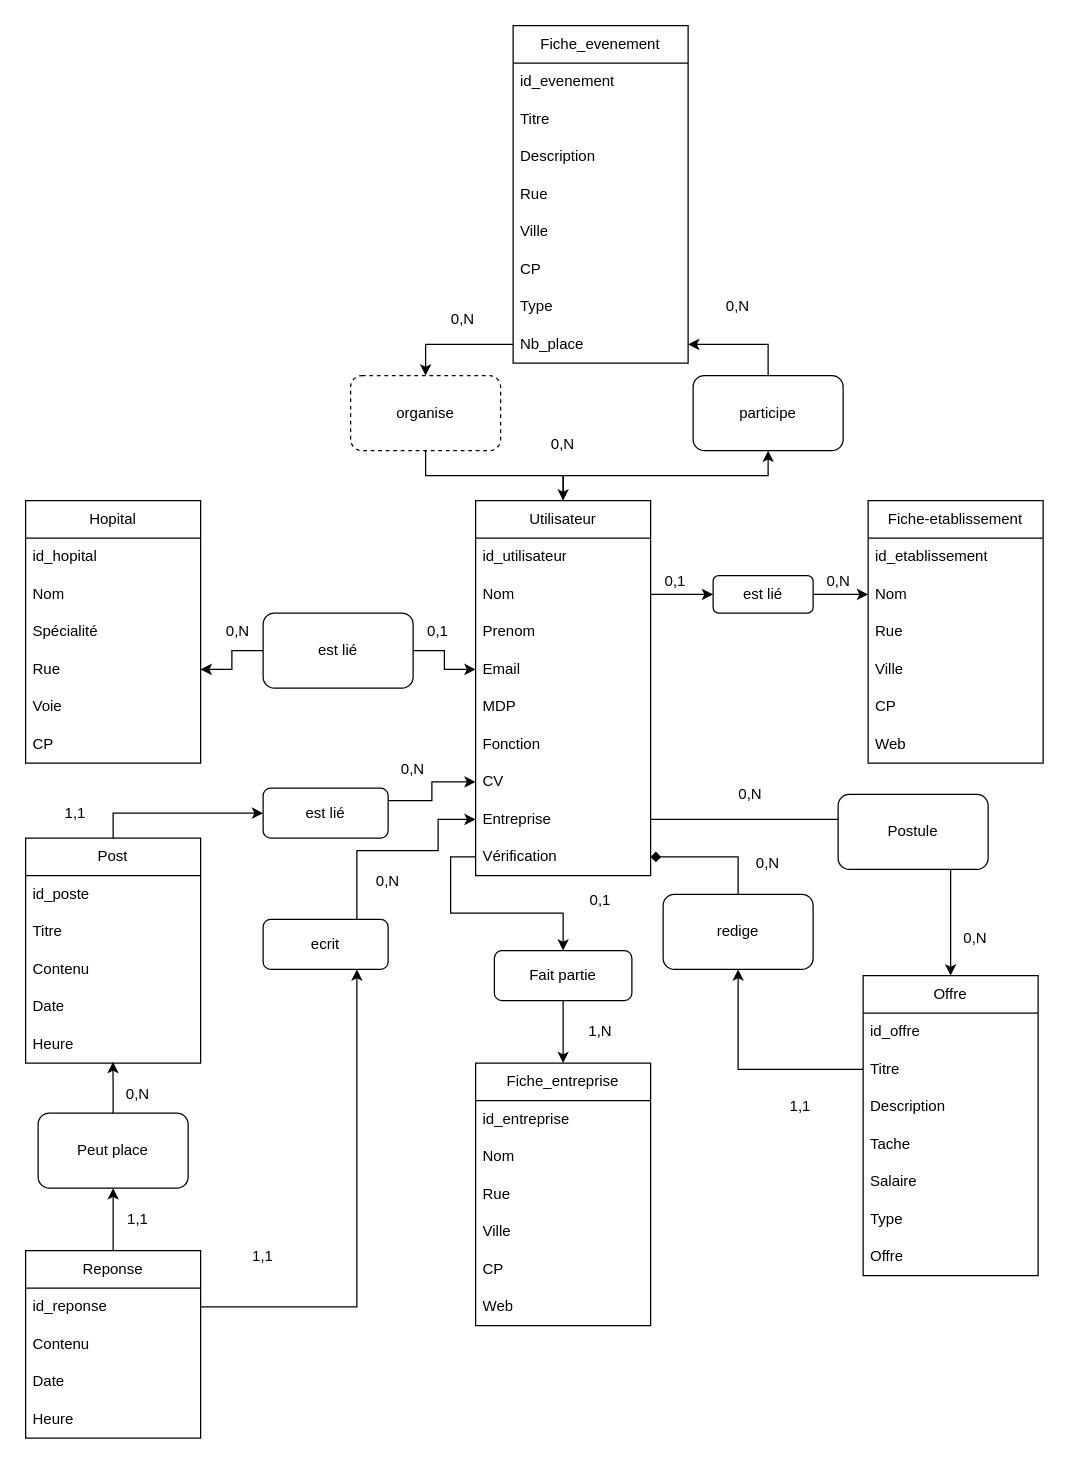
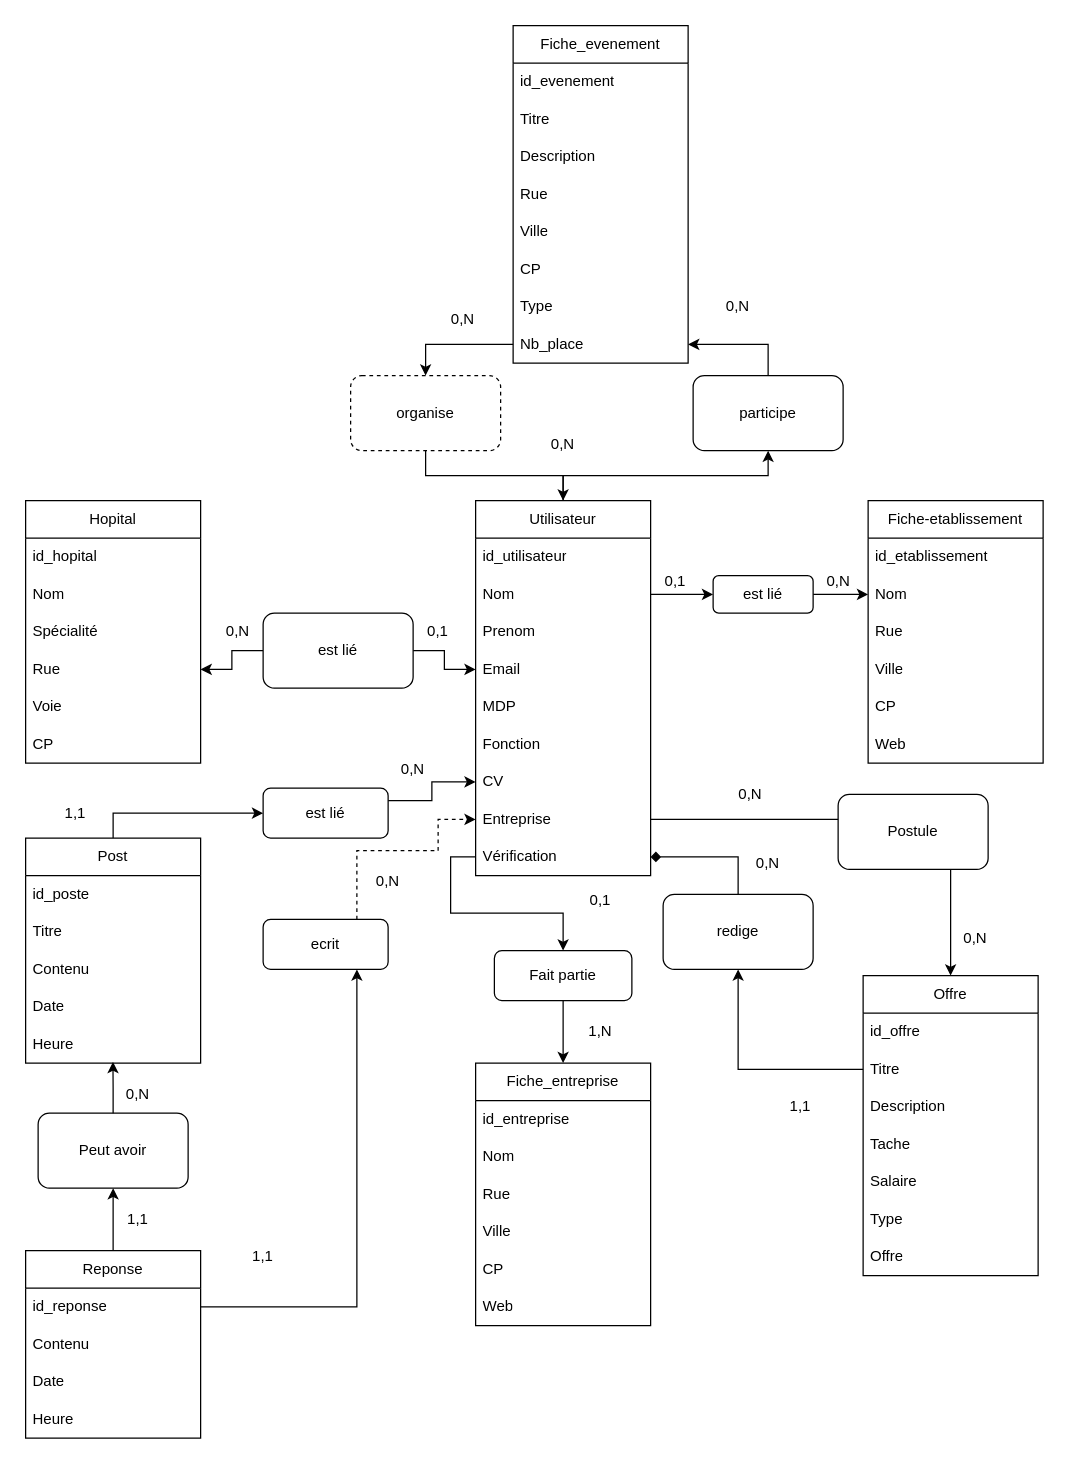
edge "ecrit" -> "Entreprise": style solid -> dashed
node "Peut place": label "Peut place" -> "Peut avoir"
